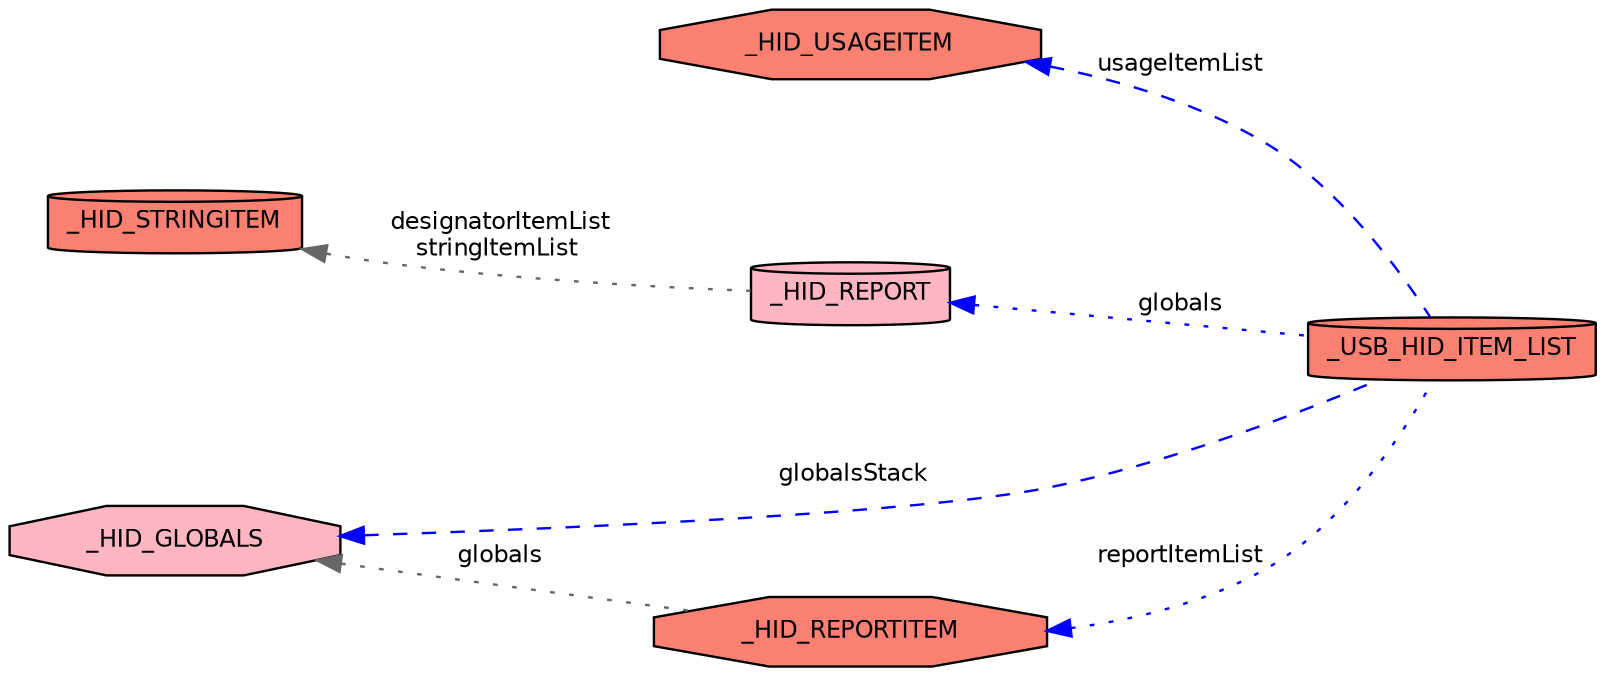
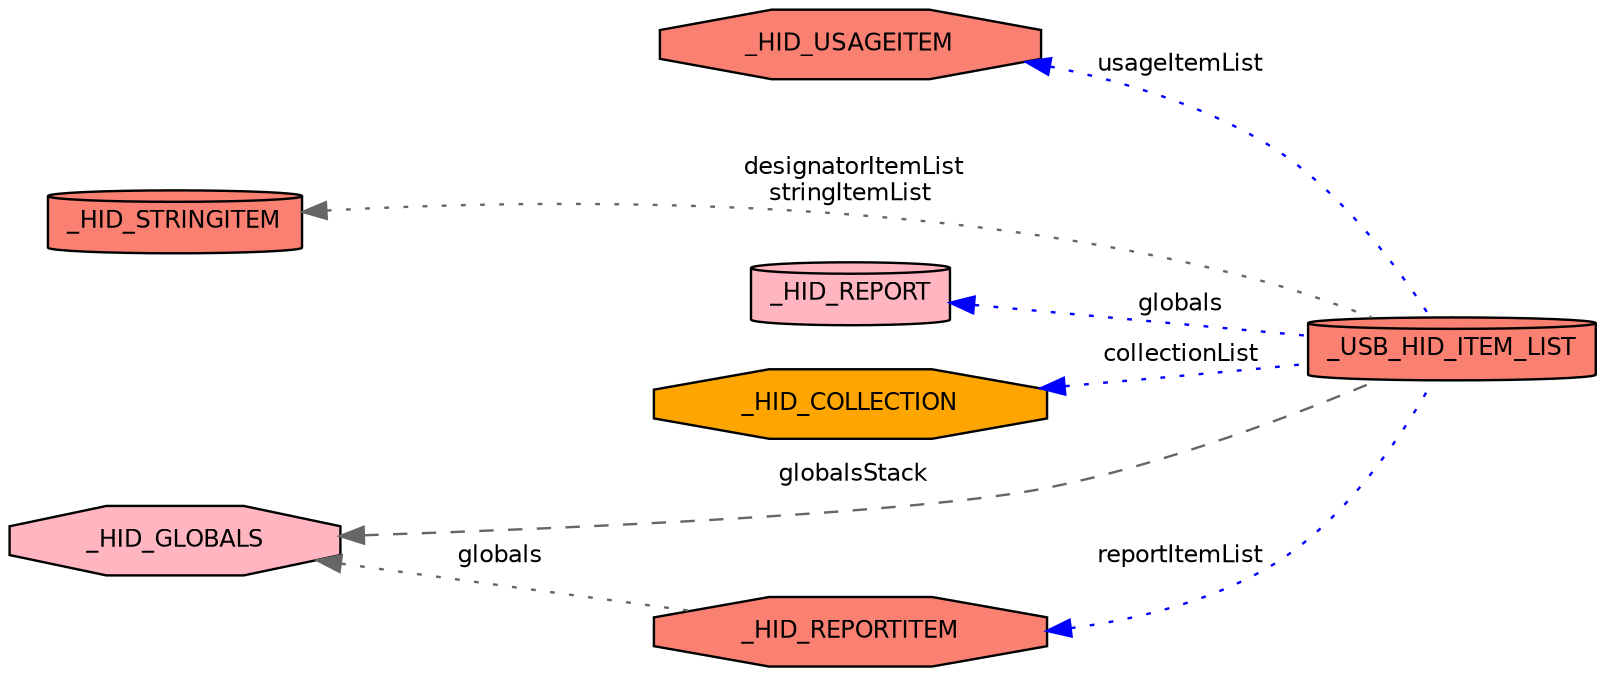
edge "_USB_HID_ITEM_LIST" -> "_HID_USAGEITEM": style dashed -> dotted
edge "_HID_REPORT" -> "_HID_STRINGITEM": now "_USB_HID_ITEM_LIST" -> "_HID_STRINGITEM"
node "_HID_COLLECTION": added
edge "_USB_HID_ITEM_LIST" -> "_HID_GLOBALS": color blue -> gray40
